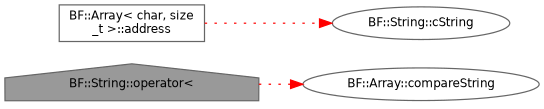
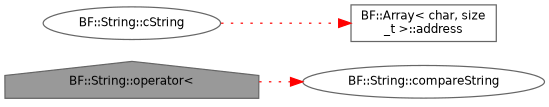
edge "BF::Array< char, size _t >::address" -> "BF::String::cString": reversed
node "BF::Array::compareString": label "BF::Array::compareString" -> "BF::String::compareString"
